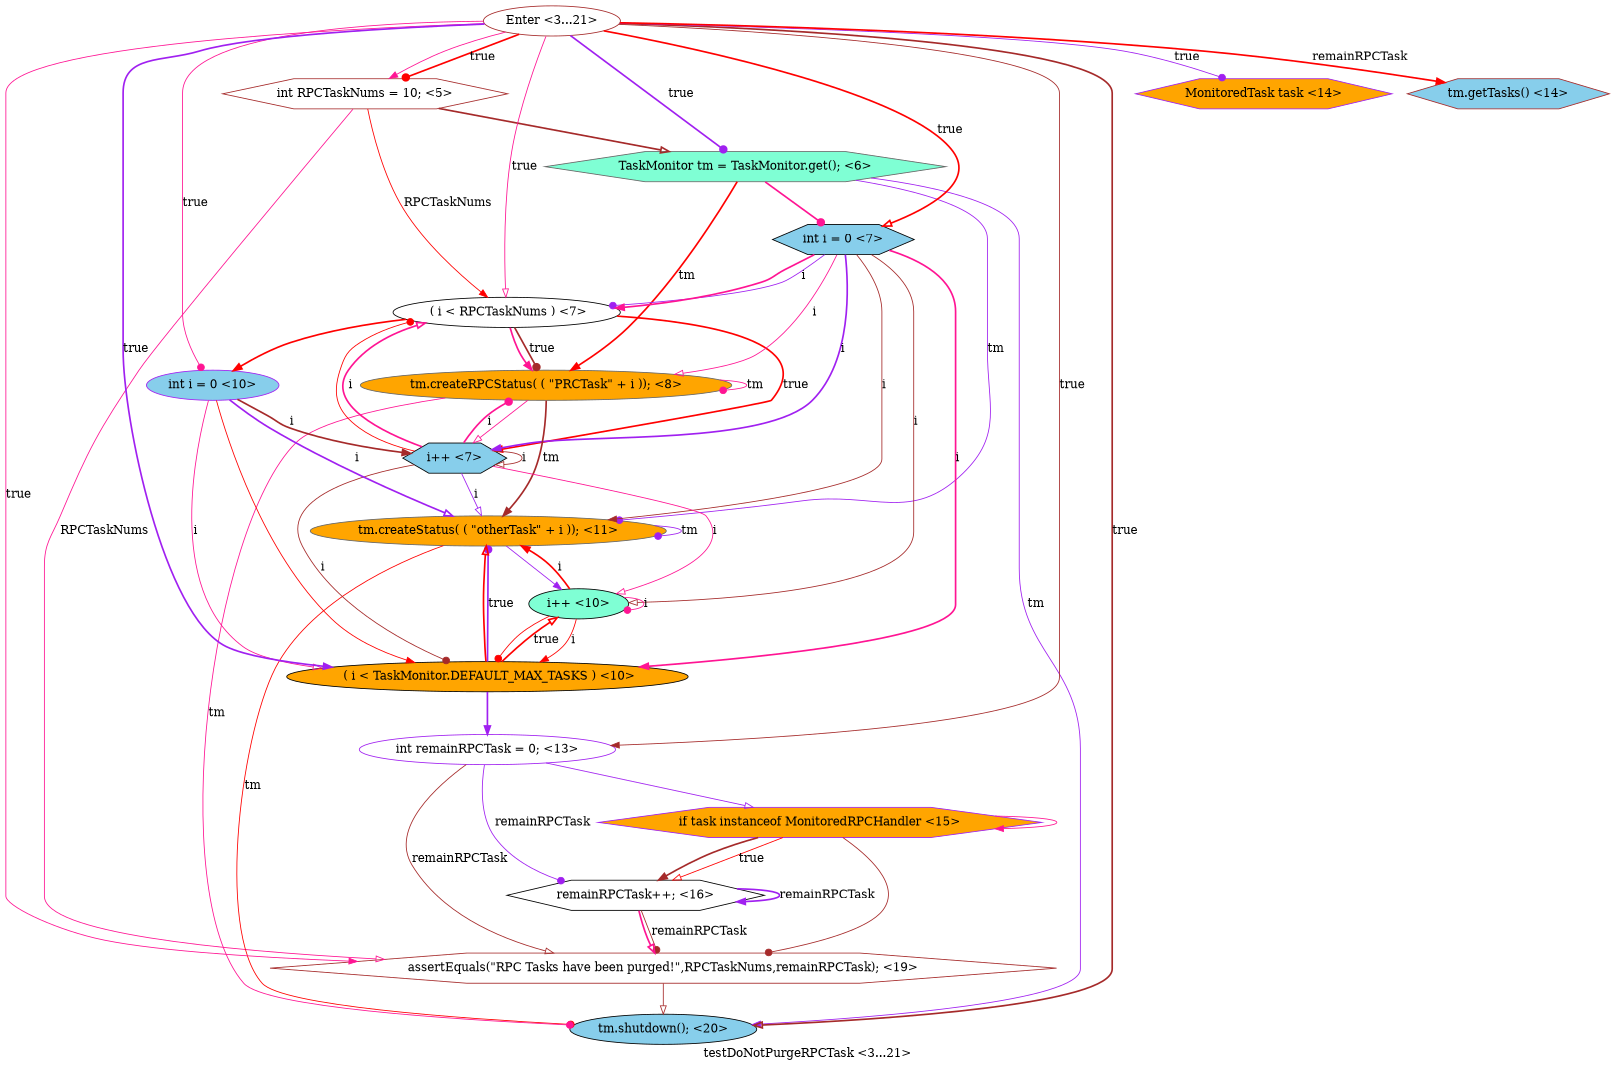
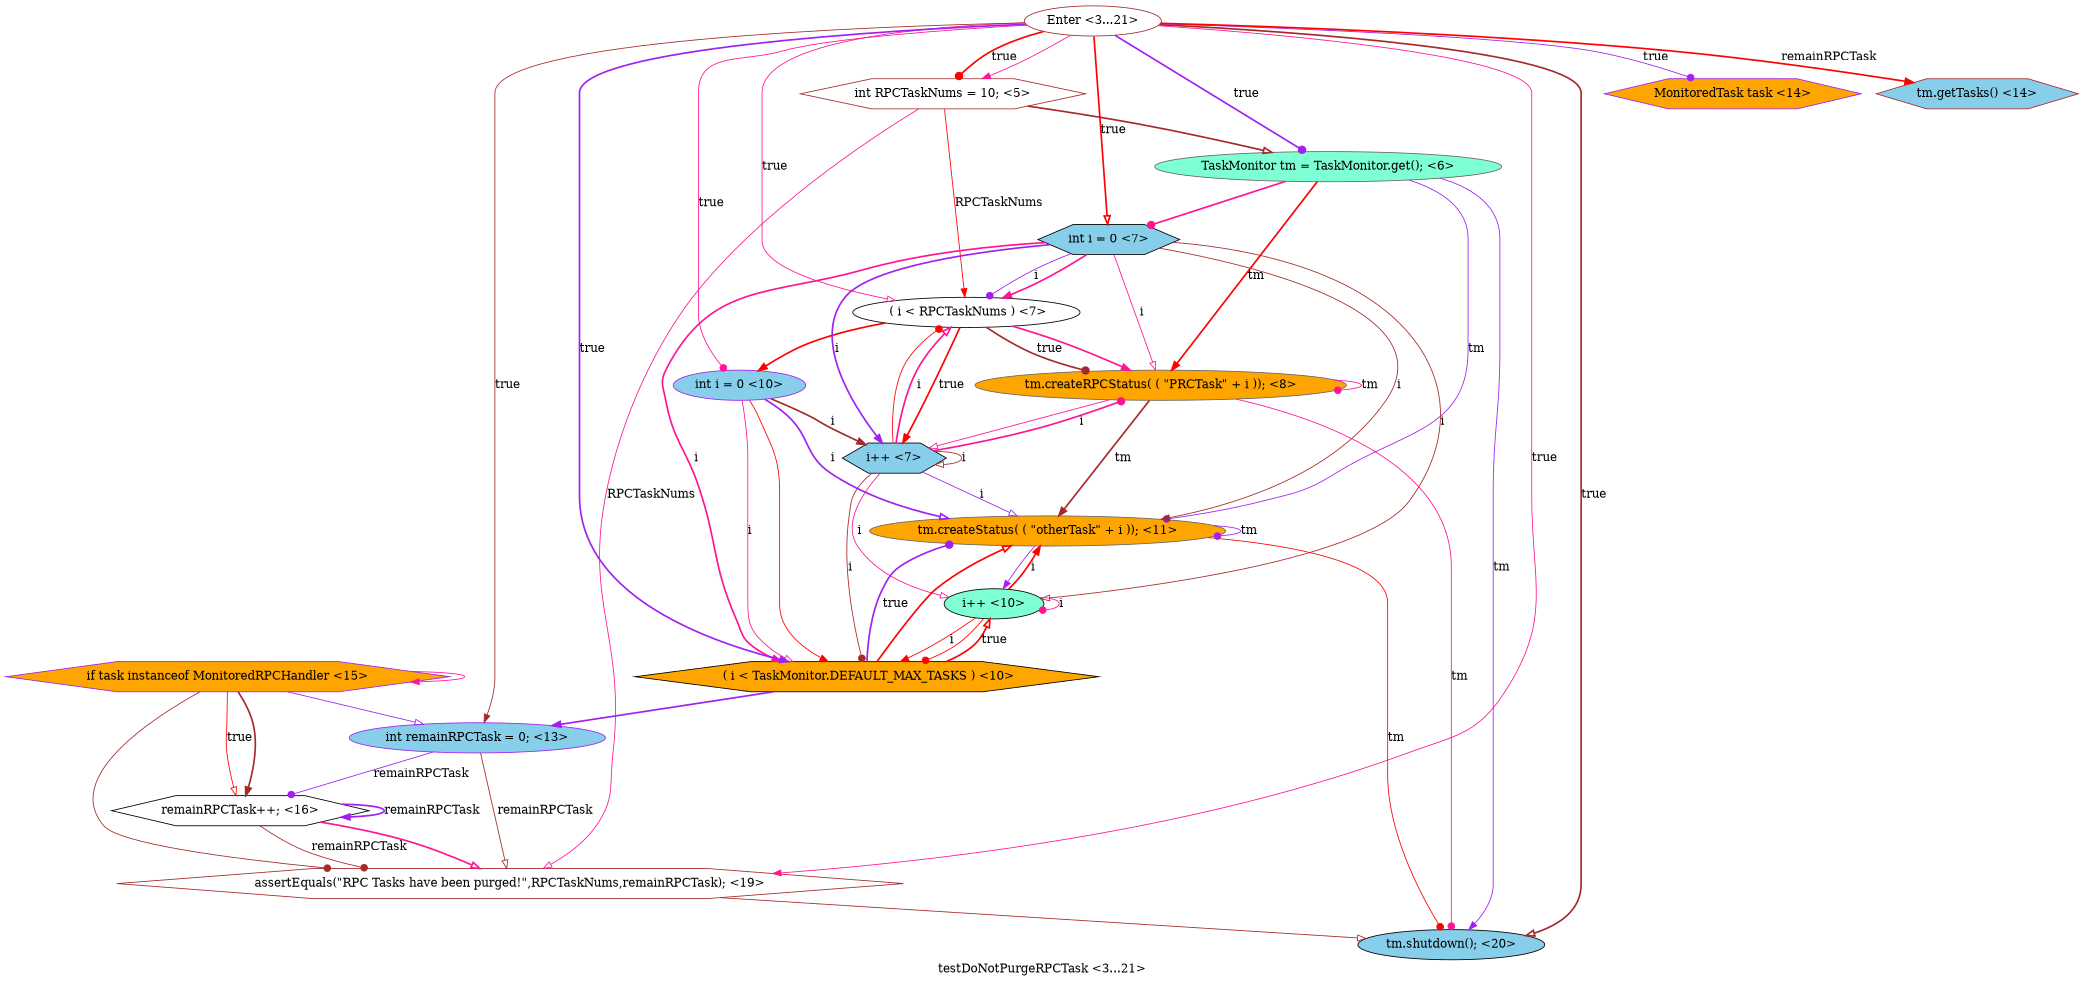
node "TaskMonitor tm = TaskMonitor.get(); <6>": shape hexagon -> ellipse
node "( i < TaskMonitor.DEFAULT_MAX_TASKS ) <10>": shape ellipse -> hexagon
node "int remainRPCTask = 0; <13>": fillcolor white -> skyblue
edge "int remainRPCTask = 0; <13>" -> "if task instanceof MonitoredRPCHandler <15>": reversed
